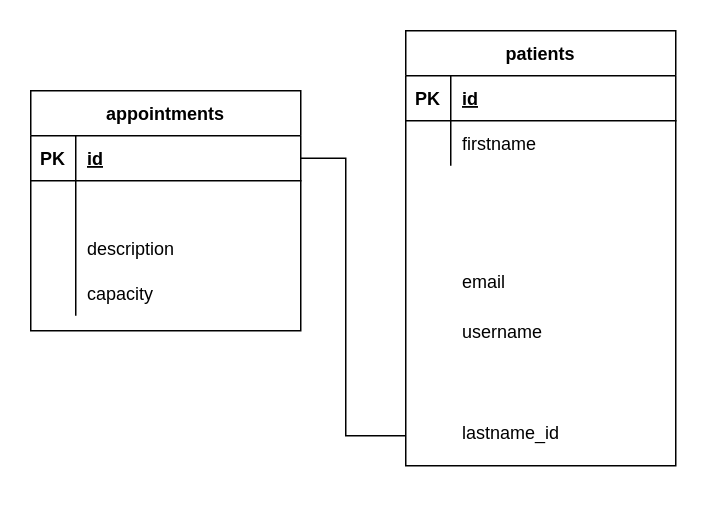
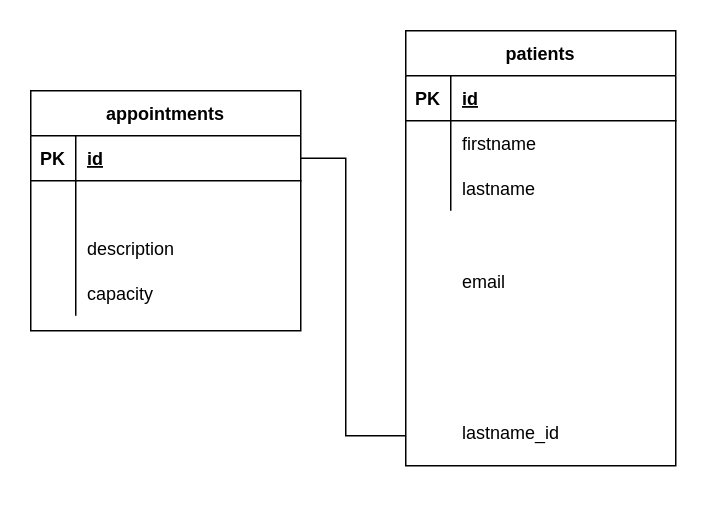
node "lastname": added
node "username": removed
